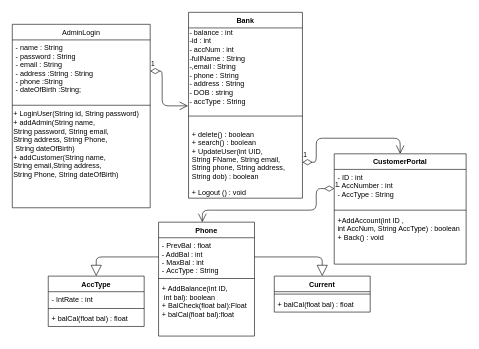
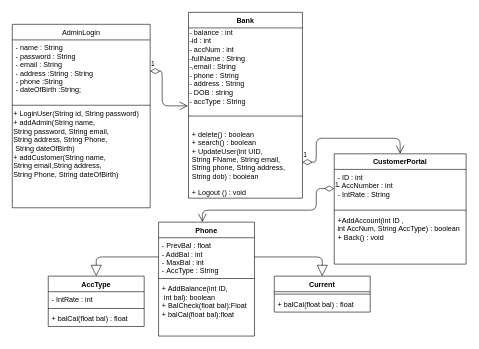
node "- ID : int - AccNumber : int - AccType : String": label "- ID : int - AccNumber : int - AccType : String" -> "- ID : int - AccNumber : int - IntRate : String"
